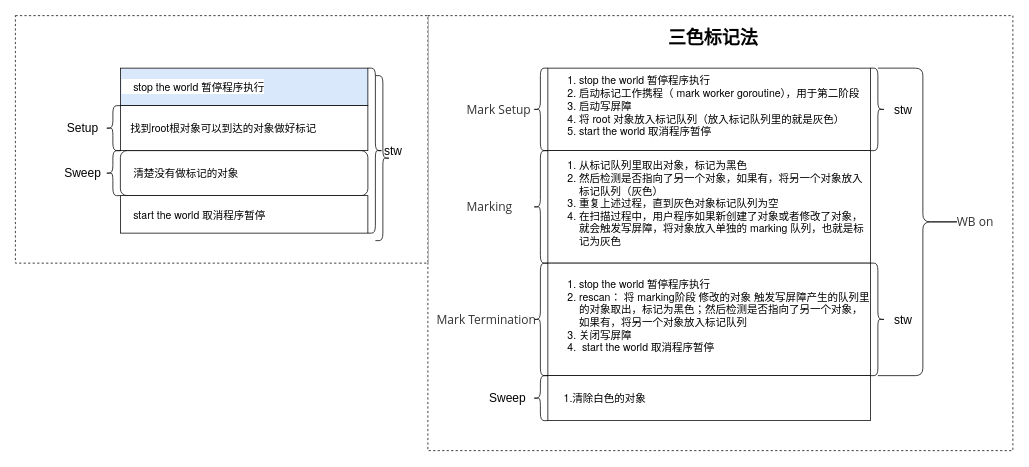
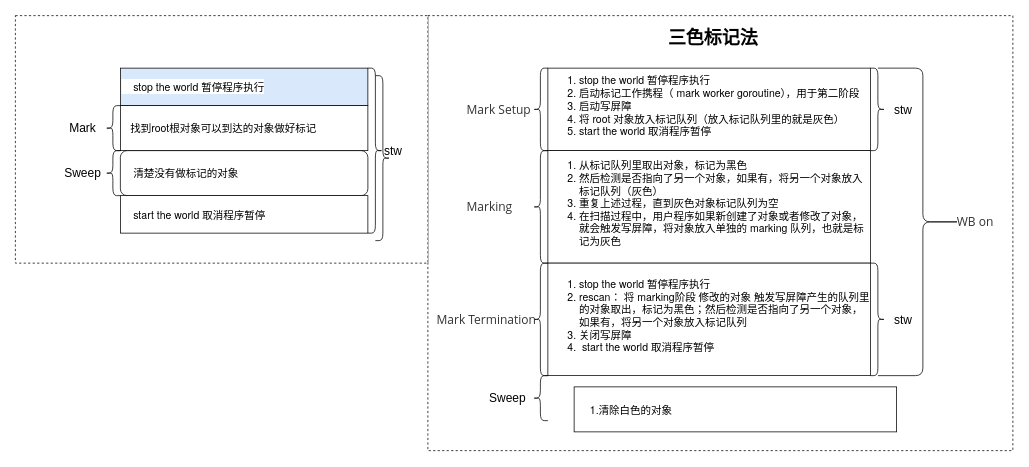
node "Setup": label "Setup" -> "Mark"
node "1.清除白色的对象": moved (709, 398) -> (735, 409)
